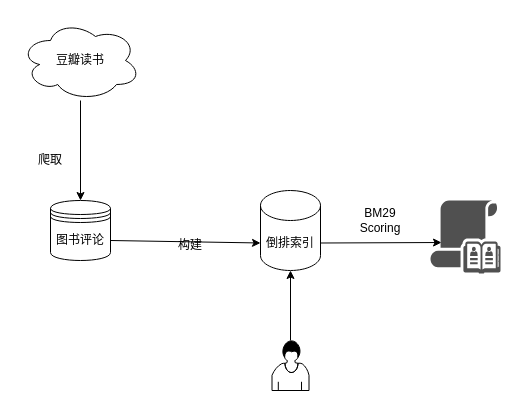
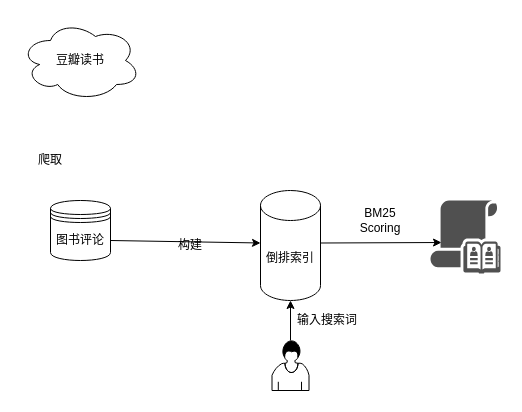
edge "豆瓣读书" -> "图书评论": removed
node "BM29 Scoring": label "BM29 Scoring" -> "BM25 Scoring"
node "倒排索引": size 60x80 -> 60x110
node "输入搜索词": added
